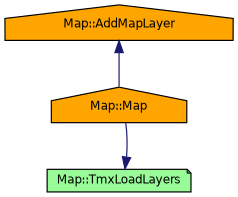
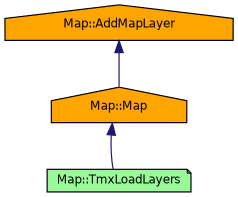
edge "Map::Map" -> "Map::TmxLoadLayers": reversed
